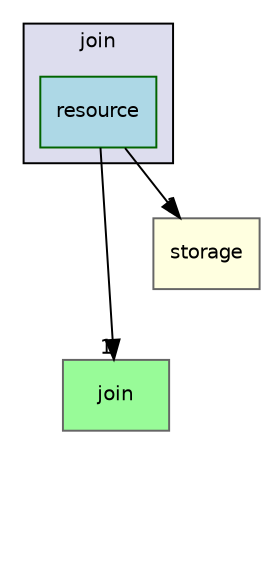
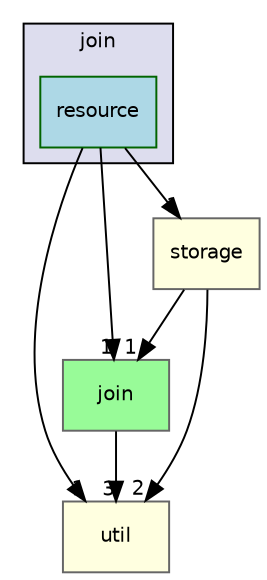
edge "storage" -> "join": added
node "util": added
